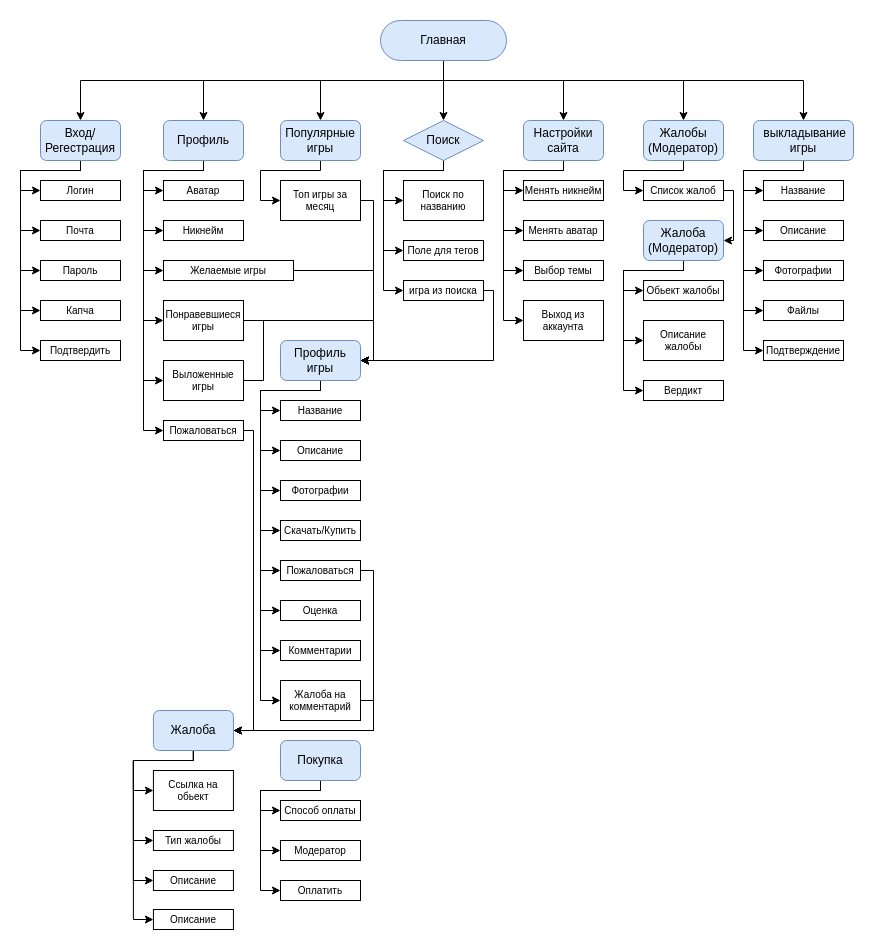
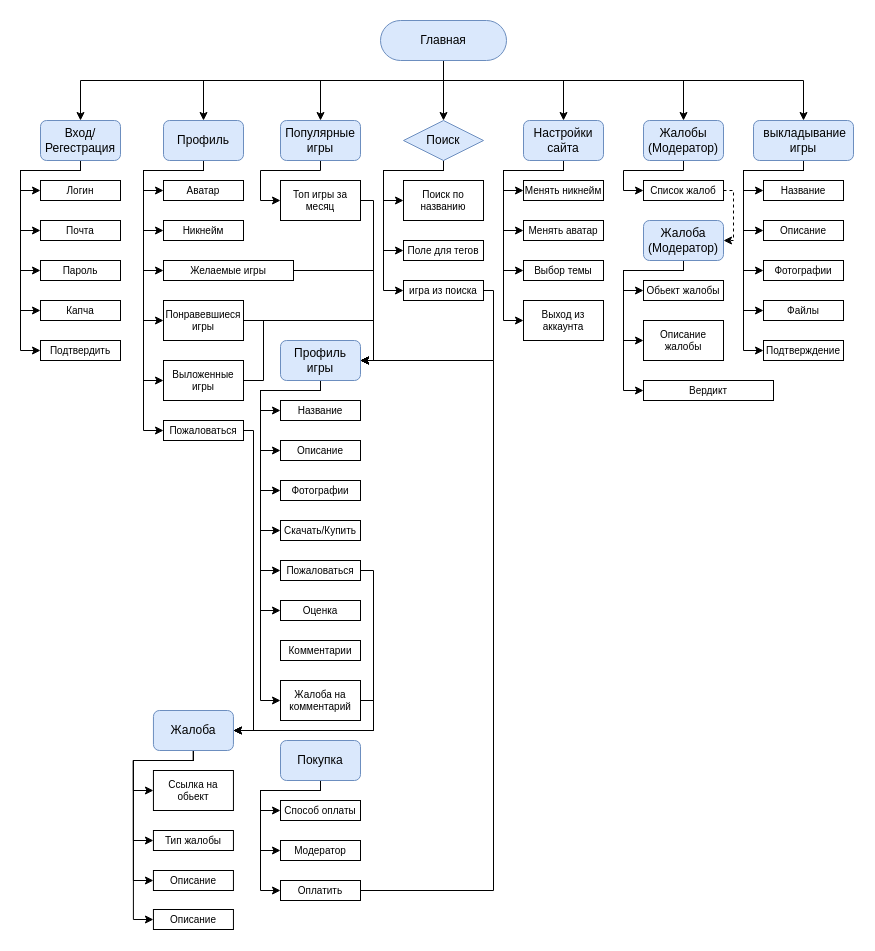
edge "Список жалоб" -> "Жалоба (Модератор)": style solid -> dashed
node "Вердикт": size 80x20 -> 130x20
edge "Профиль игры" -> "Комментарии": removed
edge "Оплатить" -> "Профиль игры": added
